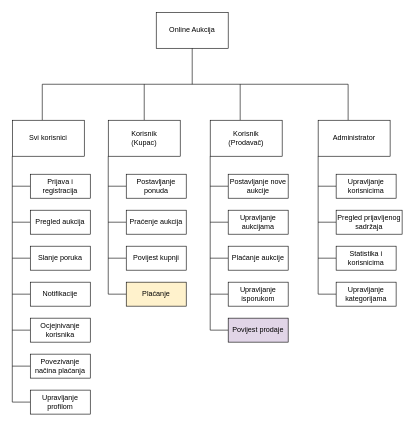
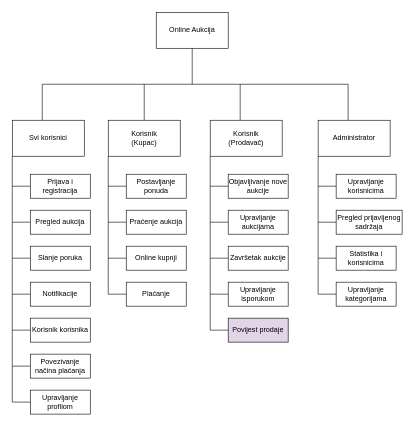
node "Postavljanje nove aukcije": label "Postavljanje nove aukcije" -> "Objavljivanje nove aukcije"
node "Povijest kupnji": label "Povijest kupnji" -> "Online kupnji"
node "Plaćanje aukcije": label "Plaćanje aukcije" -> "Završetak aukcije"
node "Plaćanje": fillcolor #fff2cc -> #ffffff
node "Ocjejnivanje korisnika": label "Ocjejnivanje korisnika" -> "Korisnik korisnika"
